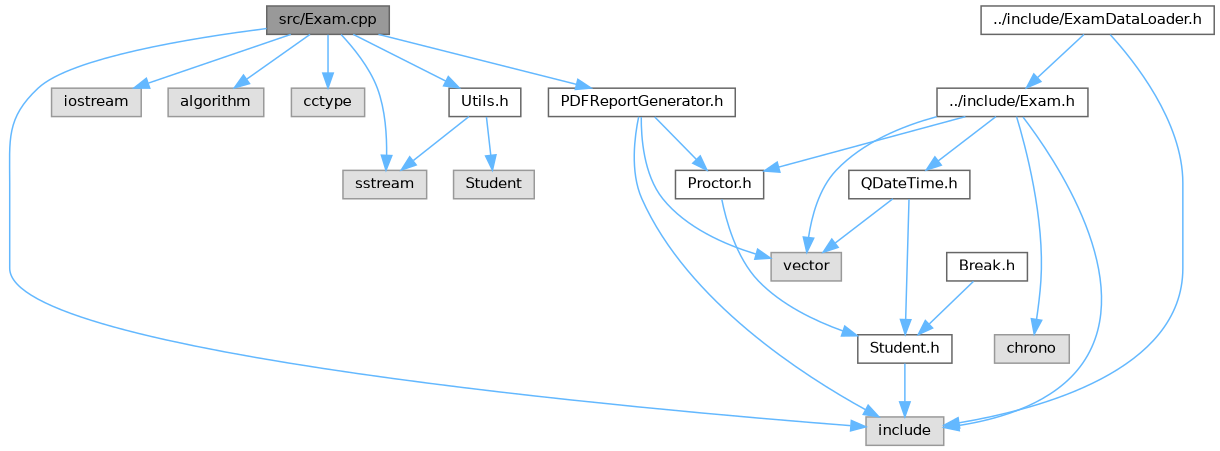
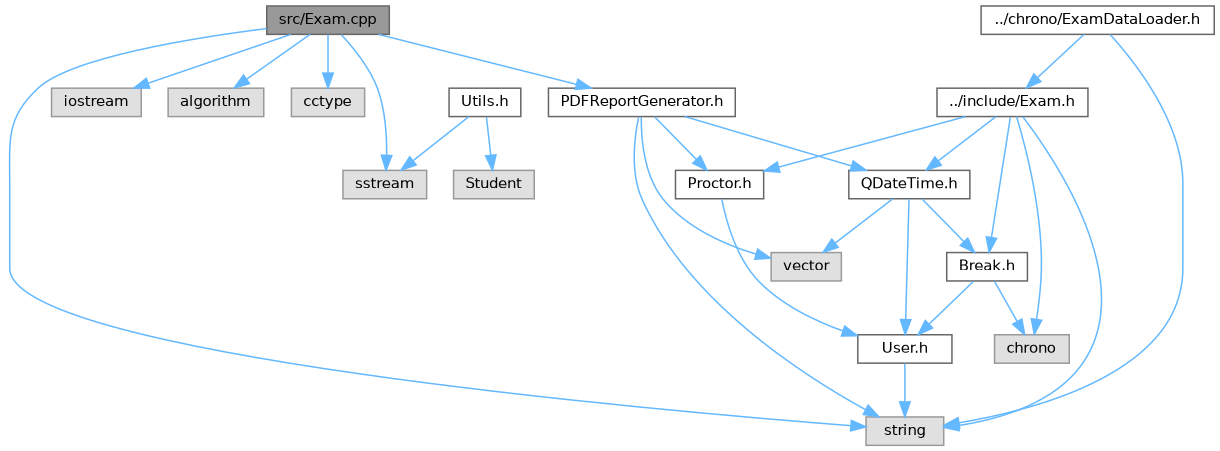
node "../include/ExamDataLoader.h": label "../include/ExamDataLoader.h" -> "../chrono/ExamDataLoader.h"
edge "src/Exam.cpp" -> "Utils.h": removed
edge "PDFReportGenerator.h" -> "QDateTime.h": added
edge "../include/Exam.h" -> "vector": now "../include/Exam.h" -> "Break.h"
edge "QDateTime.h" -> "Break.h": added
edge "Break.h" -> "chrono": added
node "Student.h": label "Student.h" -> "User.h"
node "include": label "include" -> "string"
